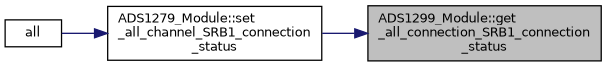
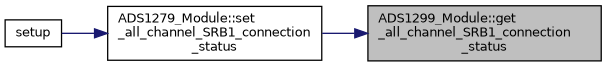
node "all": label "all" -> "setup"
node "ADS1299_Module::get _all_connection_SRB1_connection _status": label "ADS1299_Module::get _all_connection_SRB1_connection _status" -> "ADS1299_Module::get _all_channel_SRB1_connection _status"
